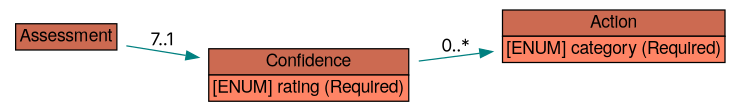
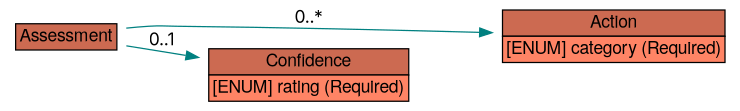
edge "Assessment" -> "Confidence": label "7..1" -> "0..1"
edge "Confidence" -> "Action": now "Assessment" -> "Action"
